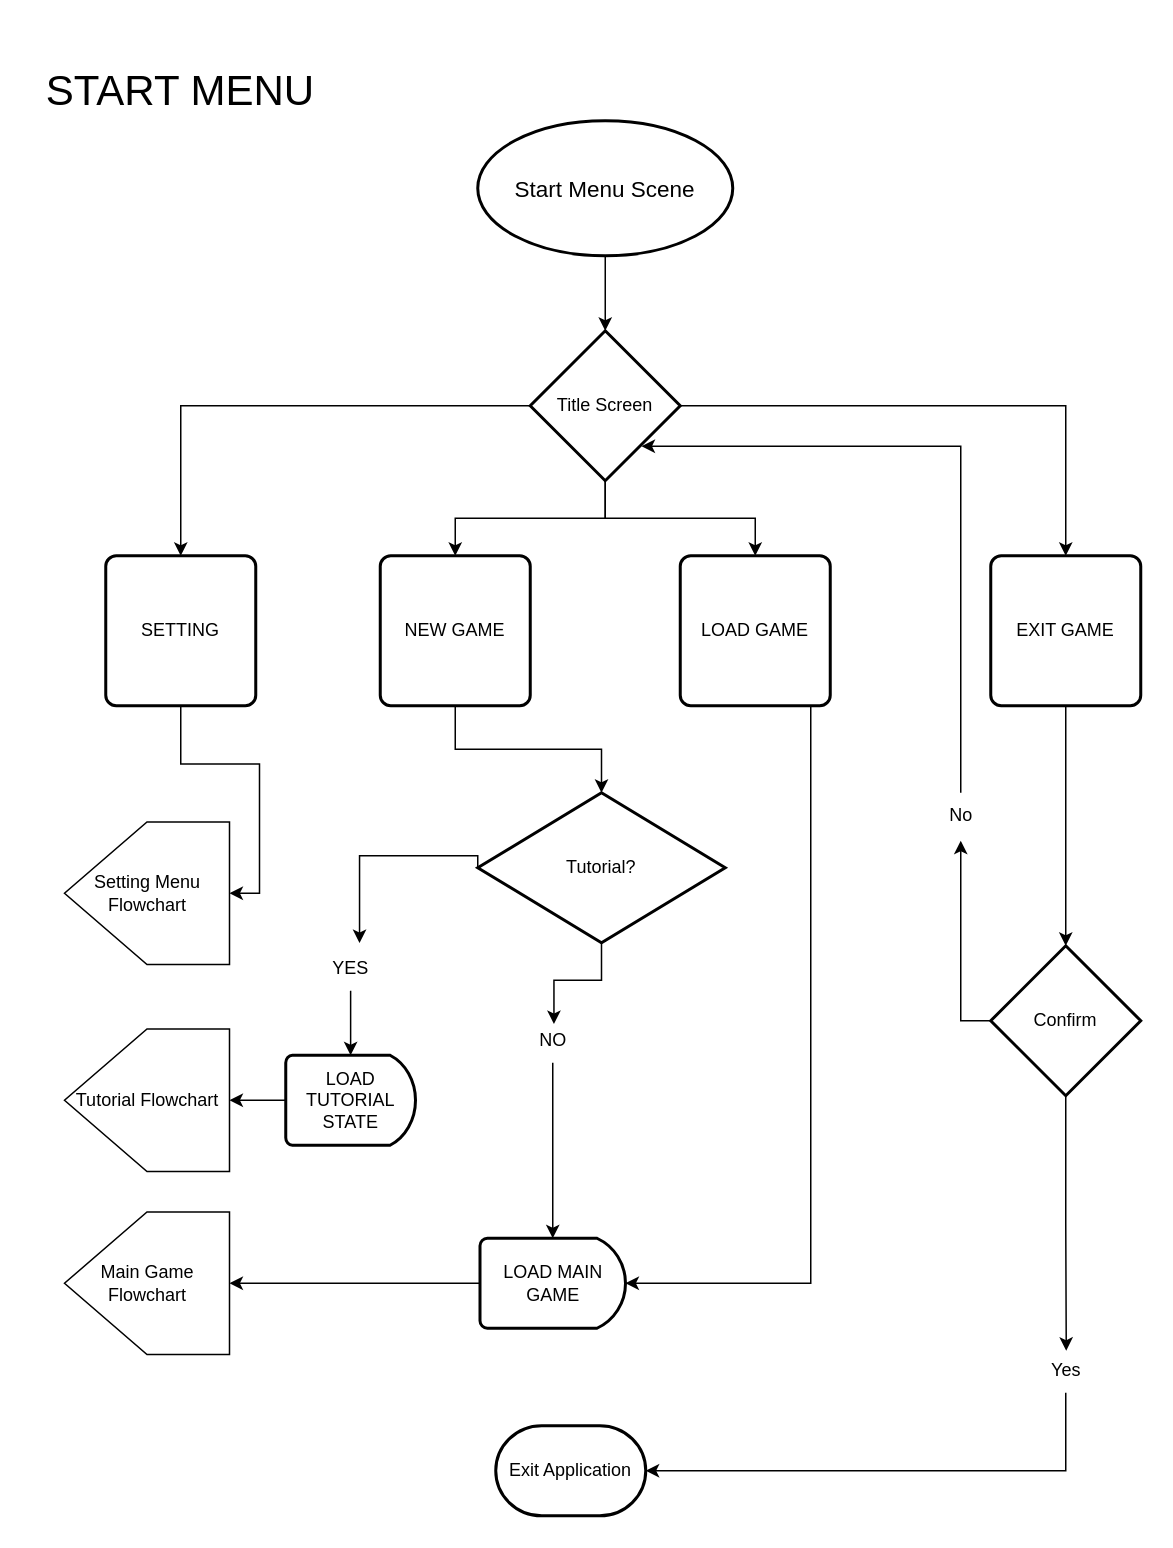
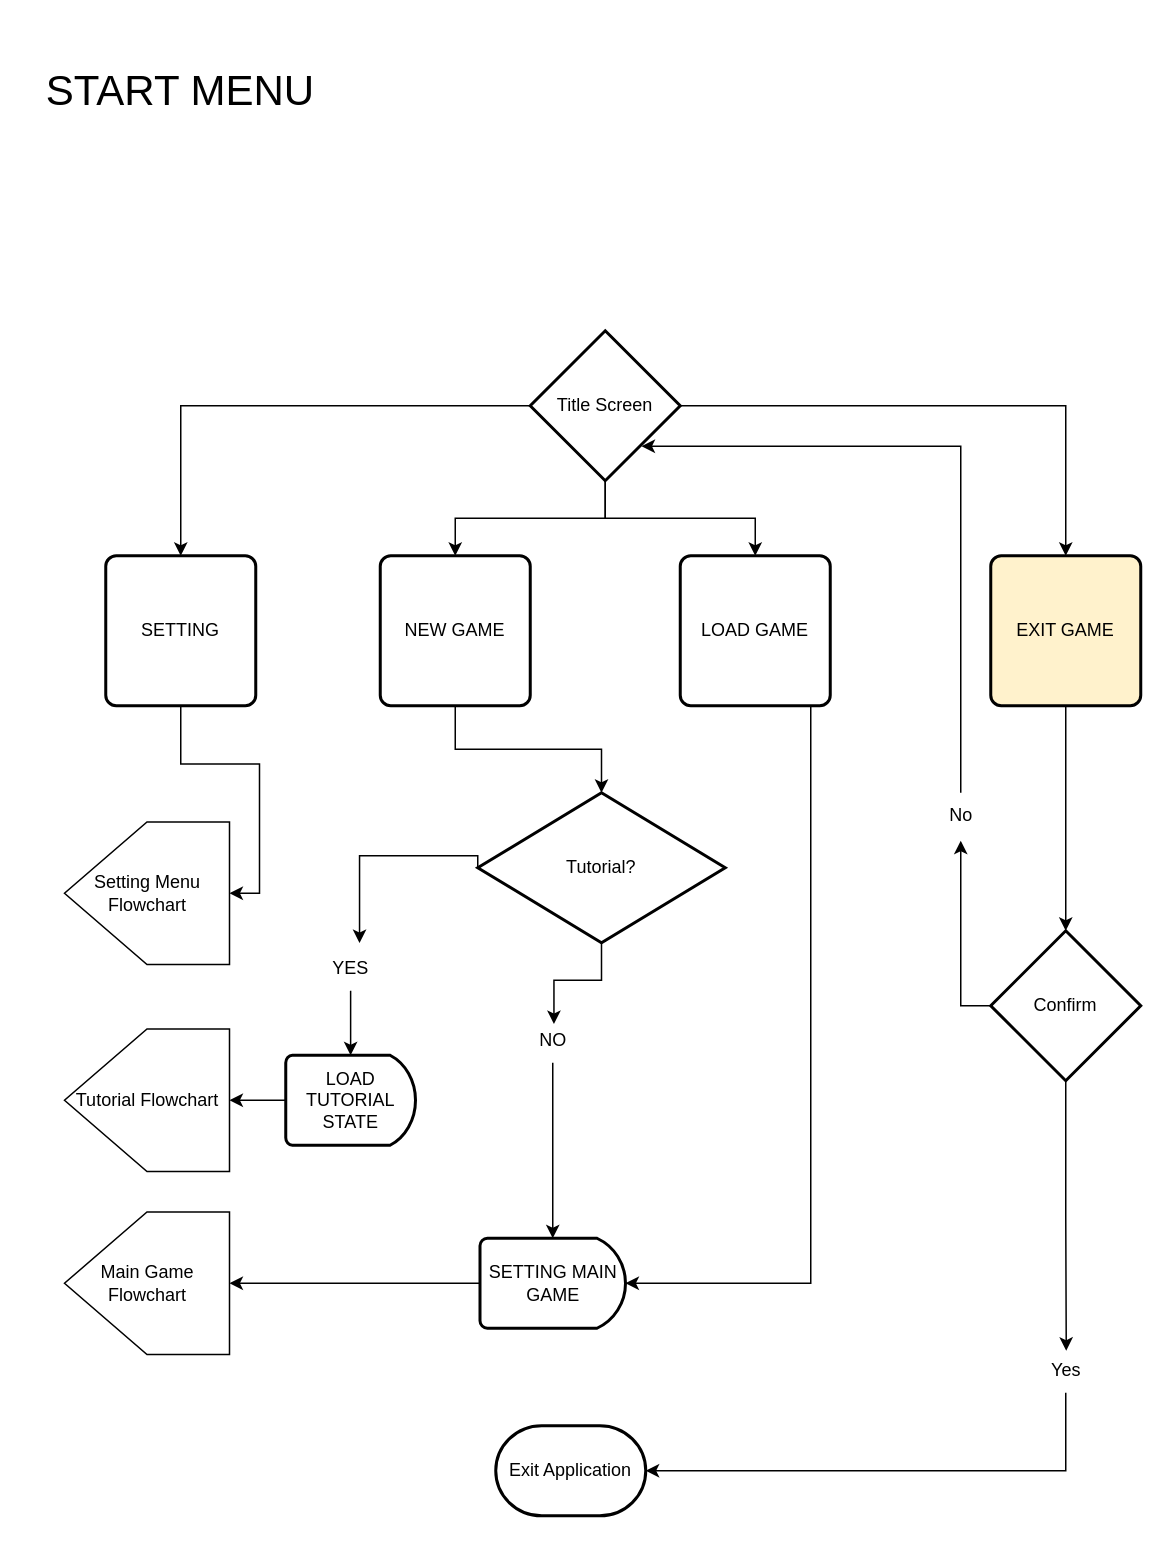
node "Start Menu Scene": removed
edge "Start Menu Scene" -> "Title Screen": removed
node "EXIT GAME": fillcolor #ffffff -> #fff2cc
node "Confirm": moved (1066, 1021) -> (1066, 1006)
node "LOAD MAIN GAME": label "LOAD MAIN GAME" -> "SETTING MAIN GAME"
